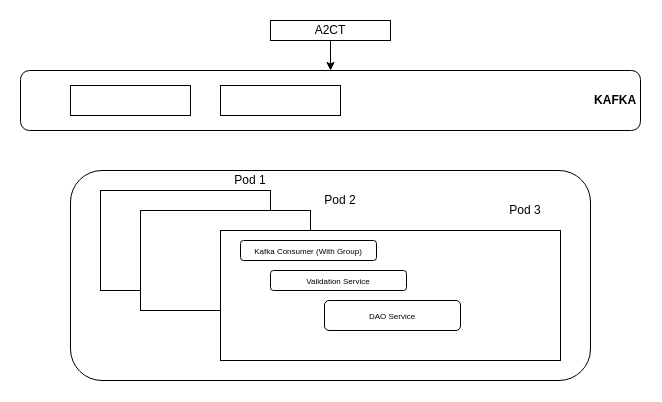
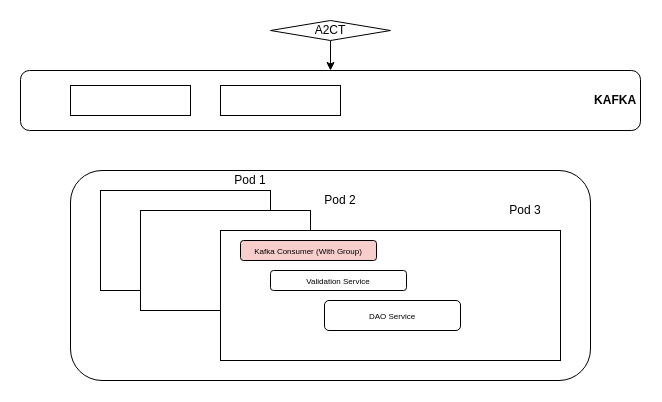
node "A2CT": shape rectangle -> diamond
node "Kafka Consumer (With Group)": fillcolor #ffffff -> #f8cecc
